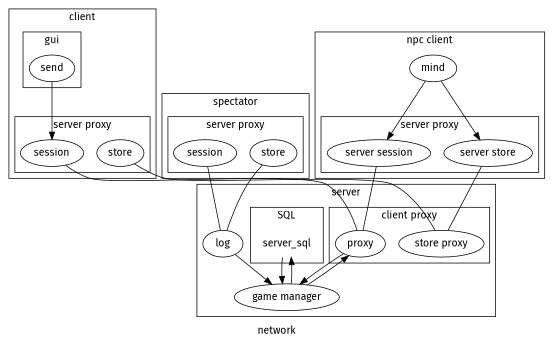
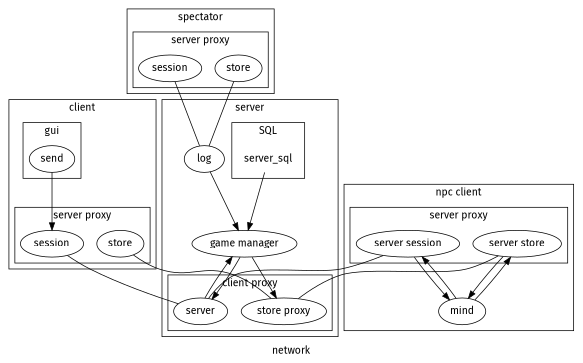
node "proxy": label "proxy" -> "server"
edge "game manager" -> "server_sql": now "game manager" -> "store proxy"
edge "server store" -> "mind": added
edge "server session" -> "mind": added
